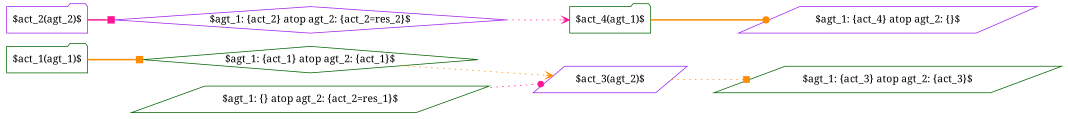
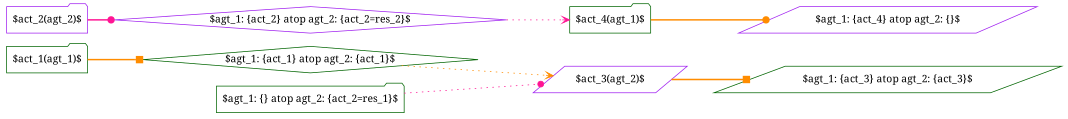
edge "$act_2(agt_2)$" -> "$agt_1: {act_2} atop agt_2: {act_2=res_2}$": arrowhead box -> dot
edge "$act_3(agt_2)$" -> "$agt_1: {act_3} atop agt_2: {act_3}$": style dotted -> bold
node "$agt_1: {} atop agt_2: {act_2=res_1}$": shape parallelogram -> folder
